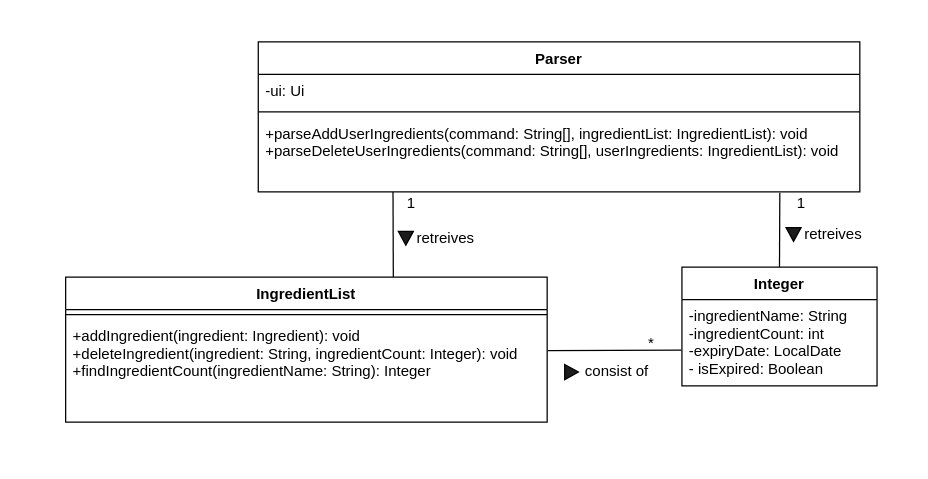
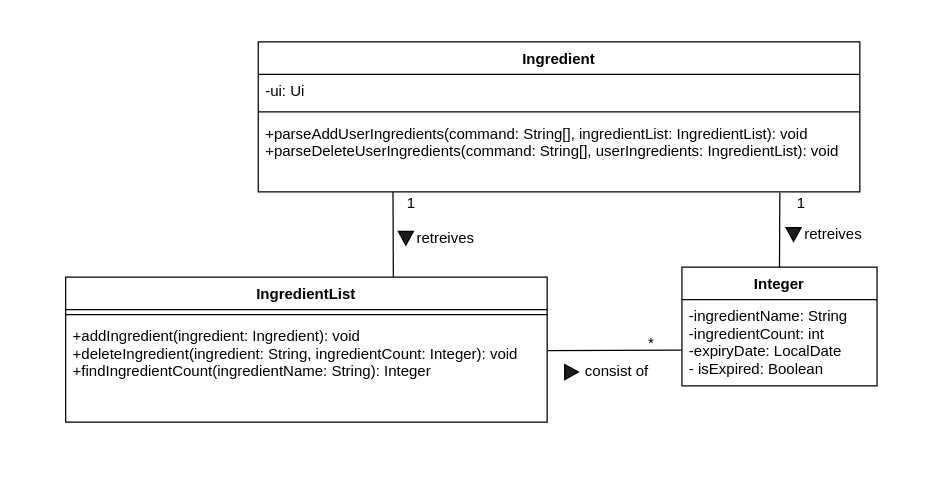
node "Parser": label "Parser" -> "Ingredient"
